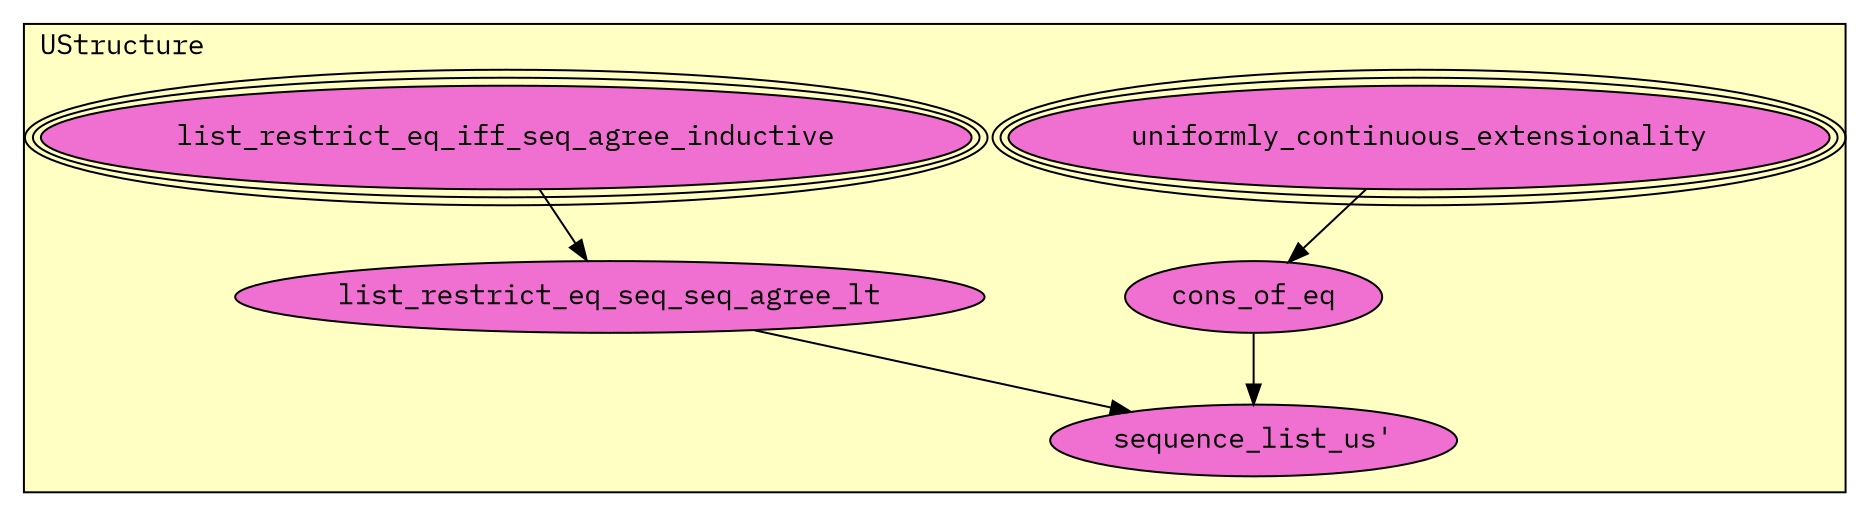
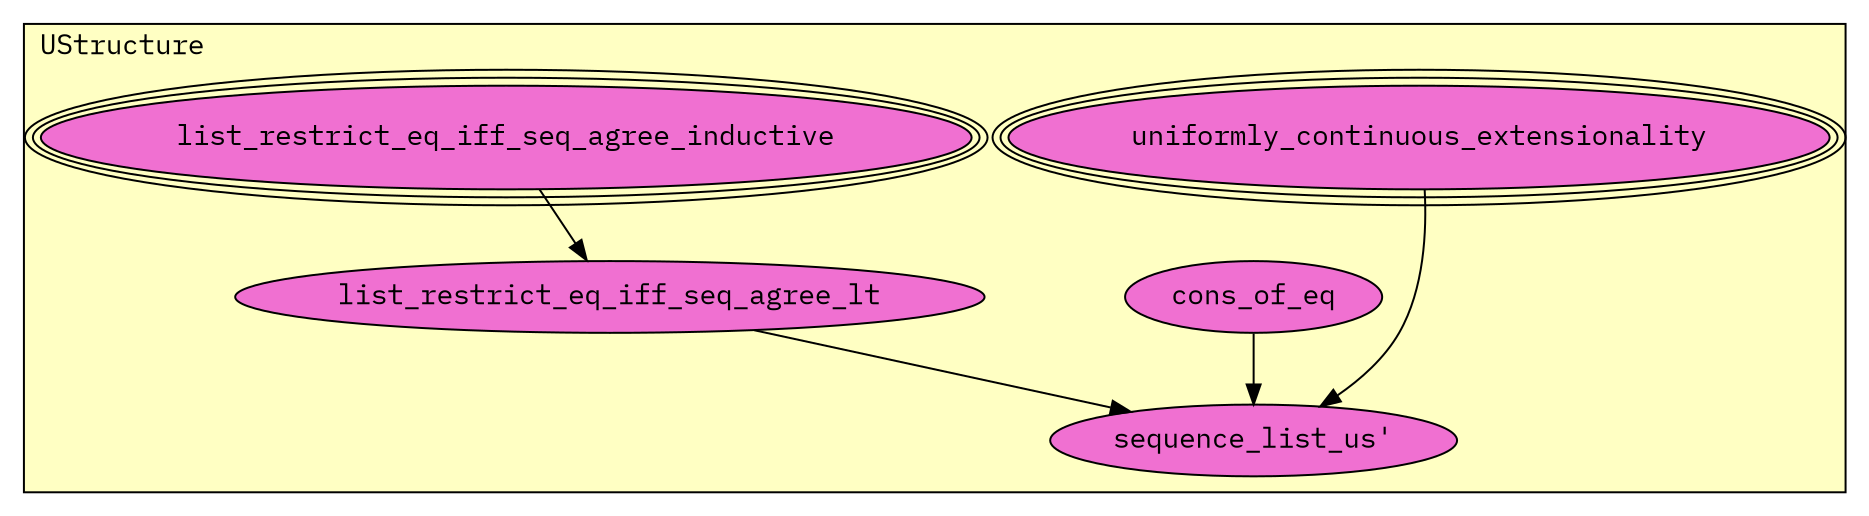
edge "uniformly_continuous_extensionality" -> "cons_of_eq": now "uniformly_continuous_extensionality" -> "sequence_list_us'"
node "list_restrict_eq_seq_seq_agree_lt": label "list_restrict_eq_seq_seq_agree_lt" -> "list_restrict_eq_iff_seq_agree_lt"
